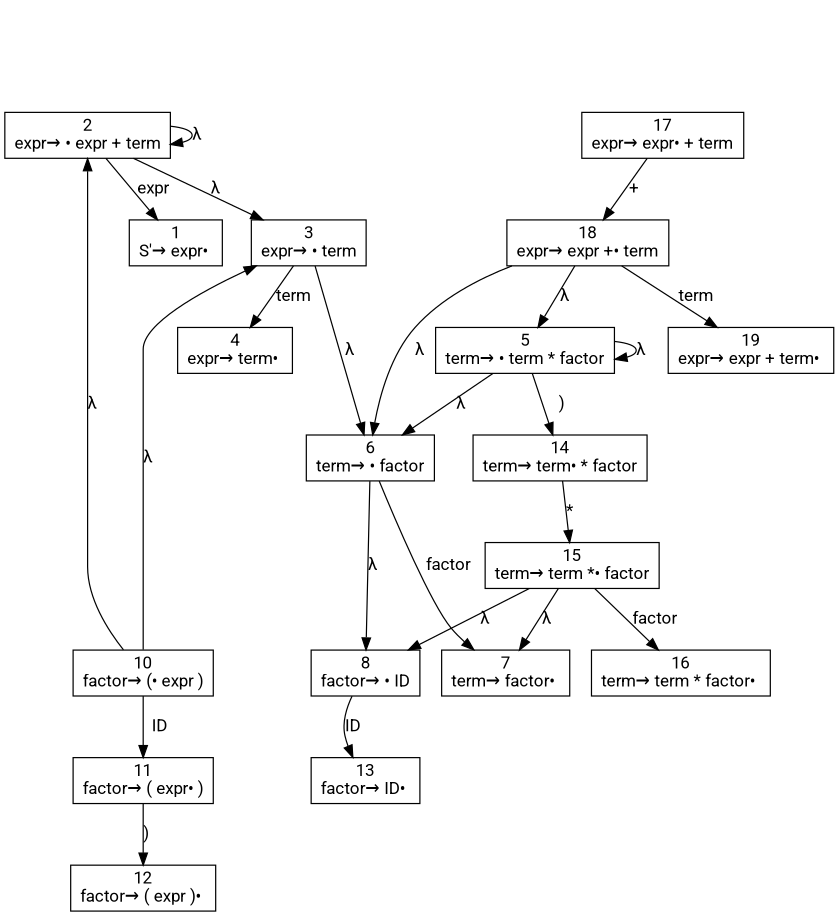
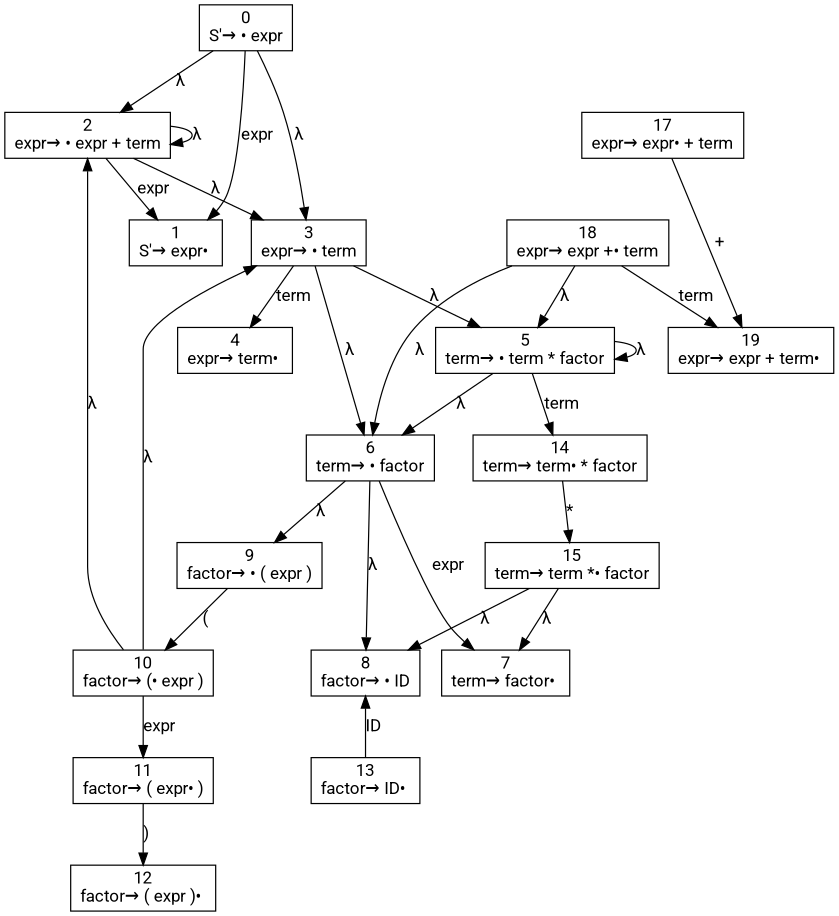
node "0": added
edge "17" -> "18": now "17" -> "19"
edge "3" -> "5": added, label "λ"
edge "5" -> "14": label ")" -> "term"
node "9": added
edge "6" -> "7": label "factor" -> "expr"
node "16": removed
edge "8" -> "13": reversed
edge "10" -> "11": label "ID" -> "expr"
